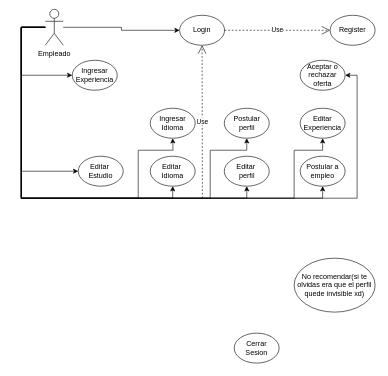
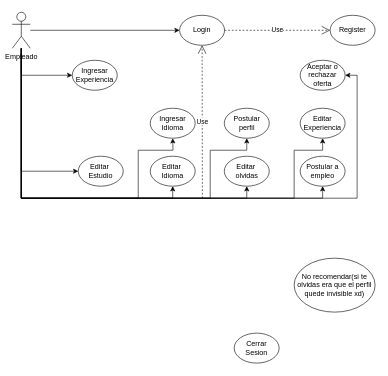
node "Empleado": moved (54, 27) -> (21, 30)
node "Editar perfil": label "Editar perfil" -> "Editar olvidas"
